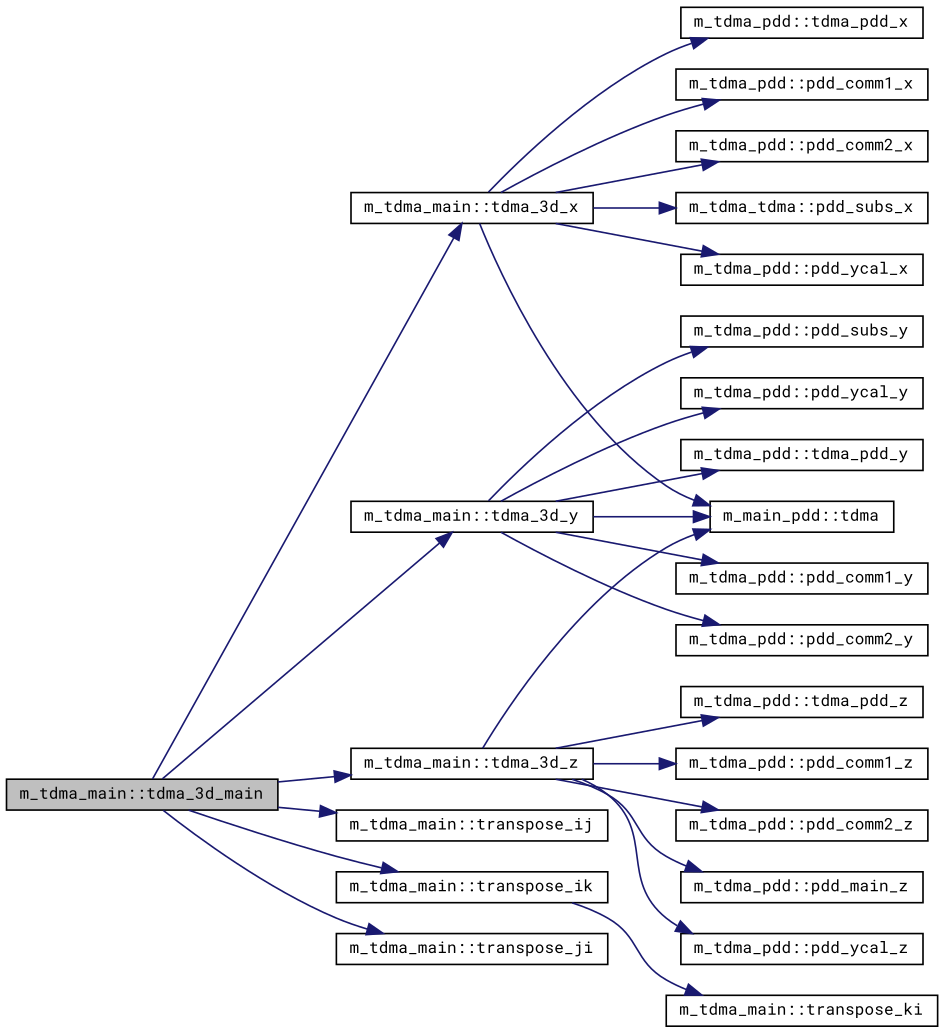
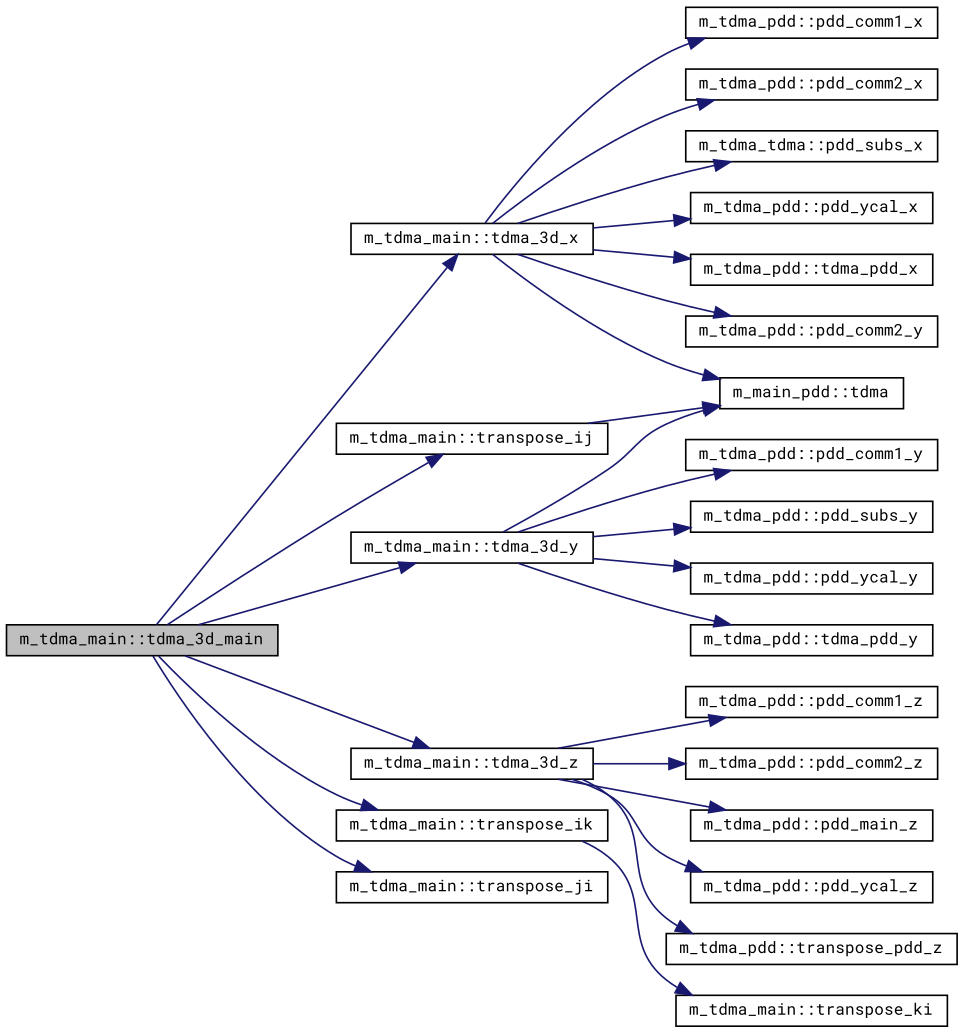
edge "m_tdma_main::tdma_3d_y" -> "m_tdma_pdd::pdd_comm2_y": now "m_tdma_main::tdma_3d_x" -> "m_tdma_pdd::pdd_comm2_y"
edge "m_tdma_main::tdma_3d_z" -> "m_main_pdd::tdma": now "m_tdma_main::transpose_ij" -> "m_main_pdd::tdma"
node "m_tdma_pdd::tdma_pdd_z": label "m_tdma_pdd::tdma_pdd_z" -> "m_tdma_pdd::transpose_pdd_z"
